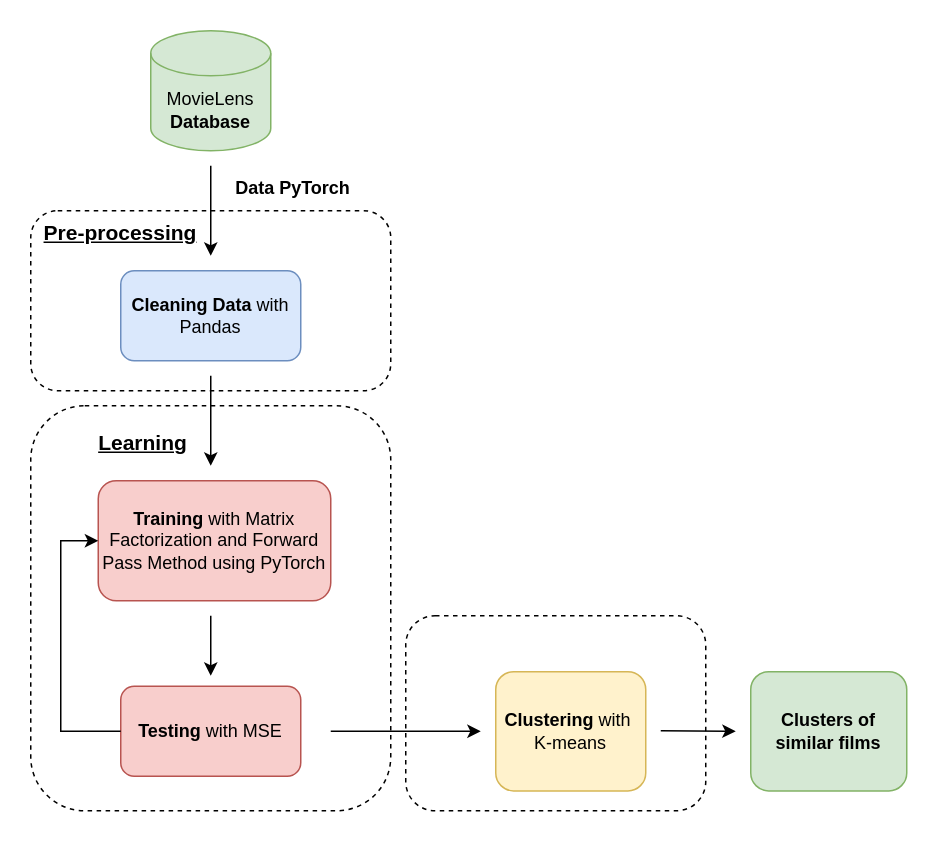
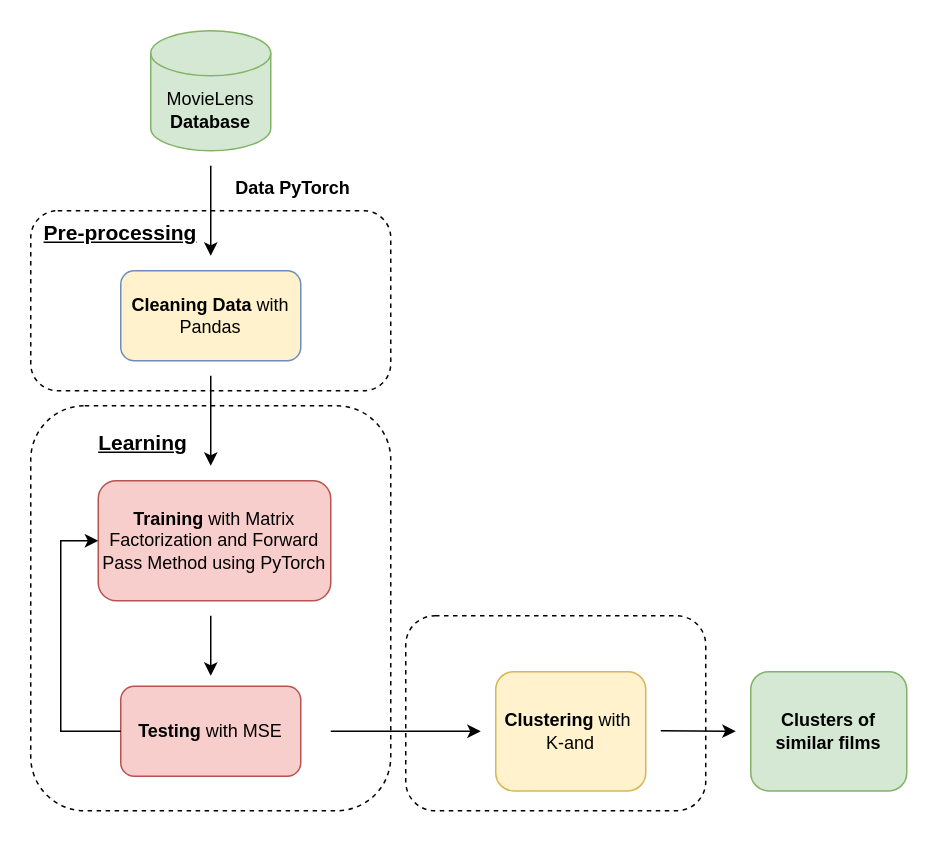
node "Cleaning Data with Pandas": fillcolor #dae8fc -> #fff2cc
node "Clustering with K-means": label "Clustering with K-means" -> "Clustering with K-and"
